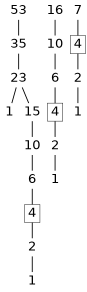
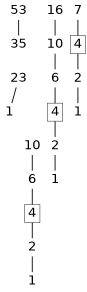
edge "35" -- "23": removed
node "15": removed
